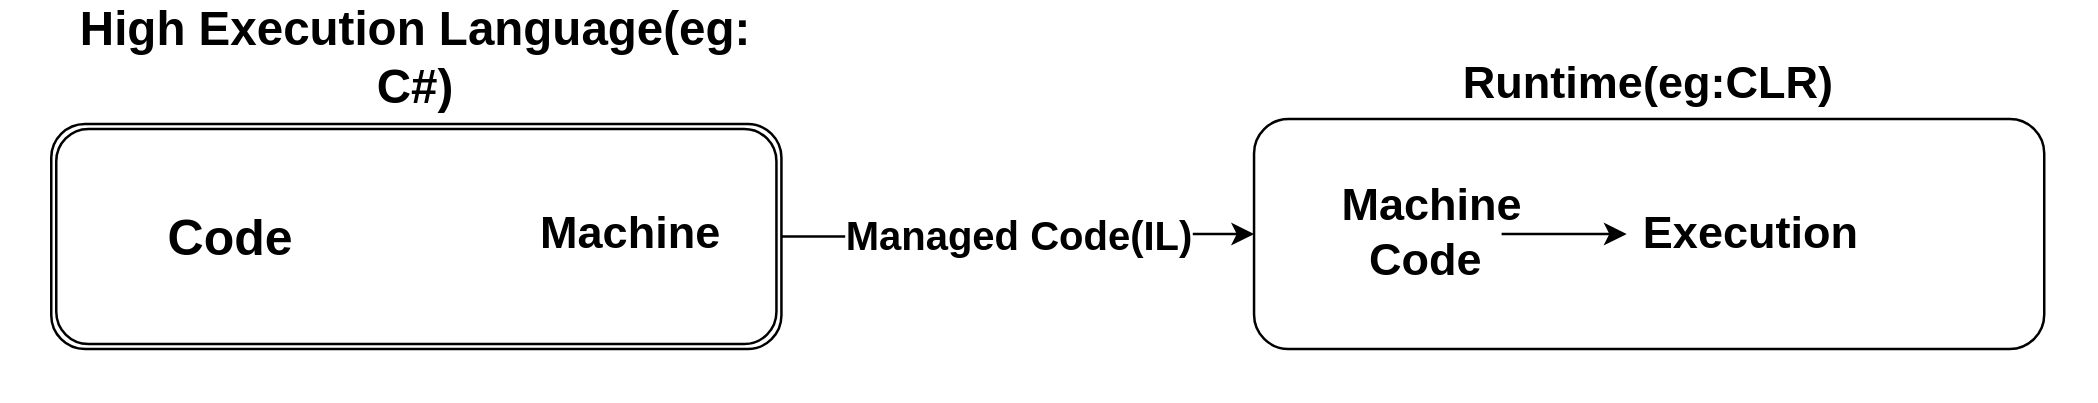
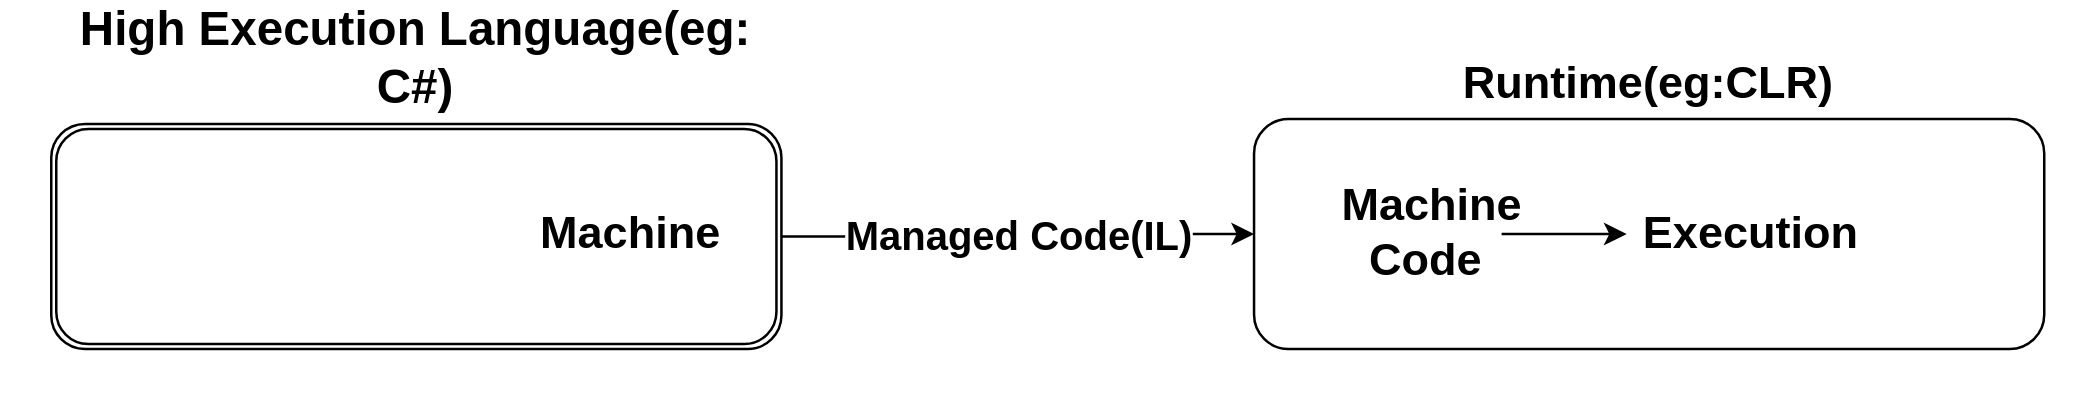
node "Code": removed
